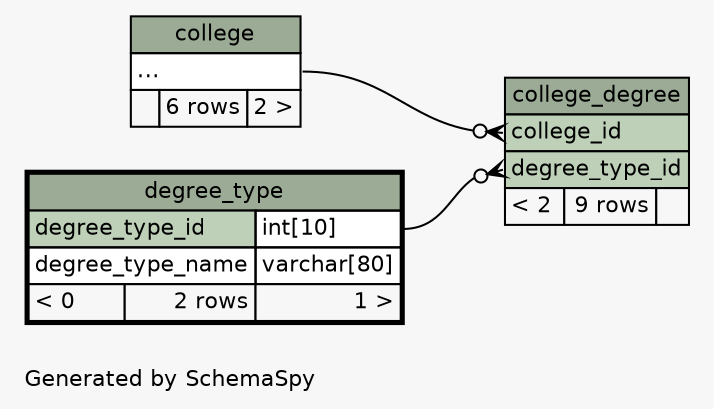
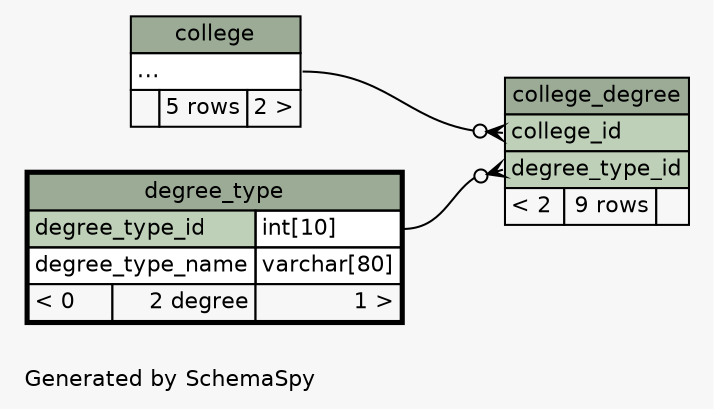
node "college": text "6 rows" -> "5 rows"
node "degree_type": text "2 rows" -> "2 degree"
